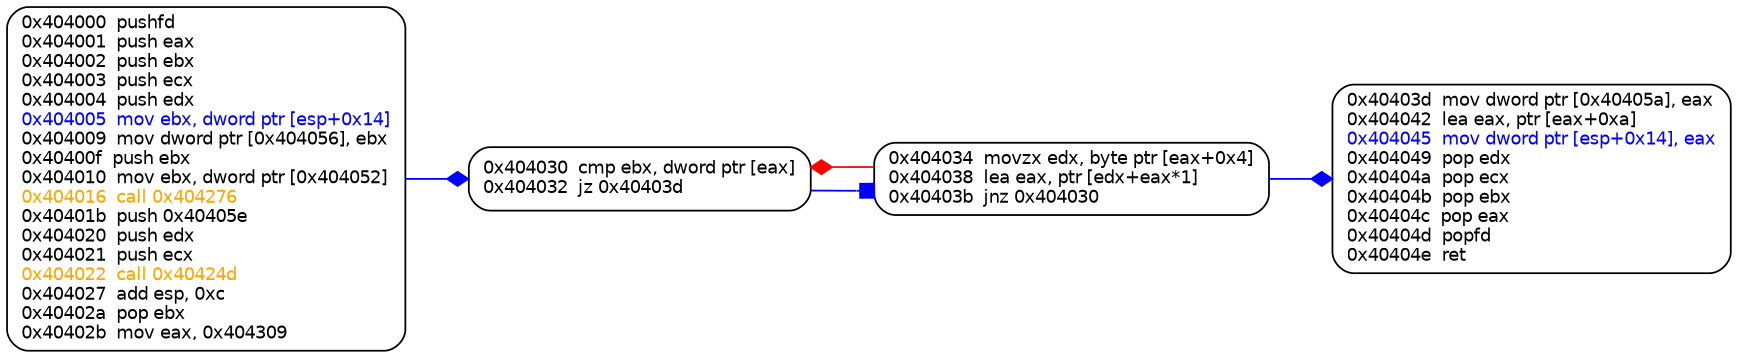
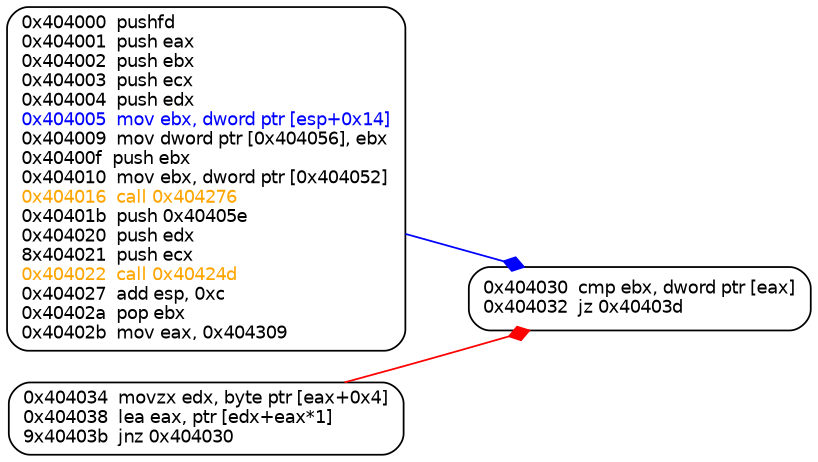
node "0x40403d  mov dword ptr [0x40405a], eax": removed
edge "0x404030  cmp ebx, dword ptr [eax]" -> "0x404034  movzx edx, byte ptr [eax+0x4]": removed
node "0x404034  movzx edx, byte ptr [eax+0x4]": text "0x40403b  jnz 0x404030" -> "9x40403b  jnz 0x404030"
node "0x404000  pushfd": text "0x404021  push ecx" -> "8x404021  push ecx"
